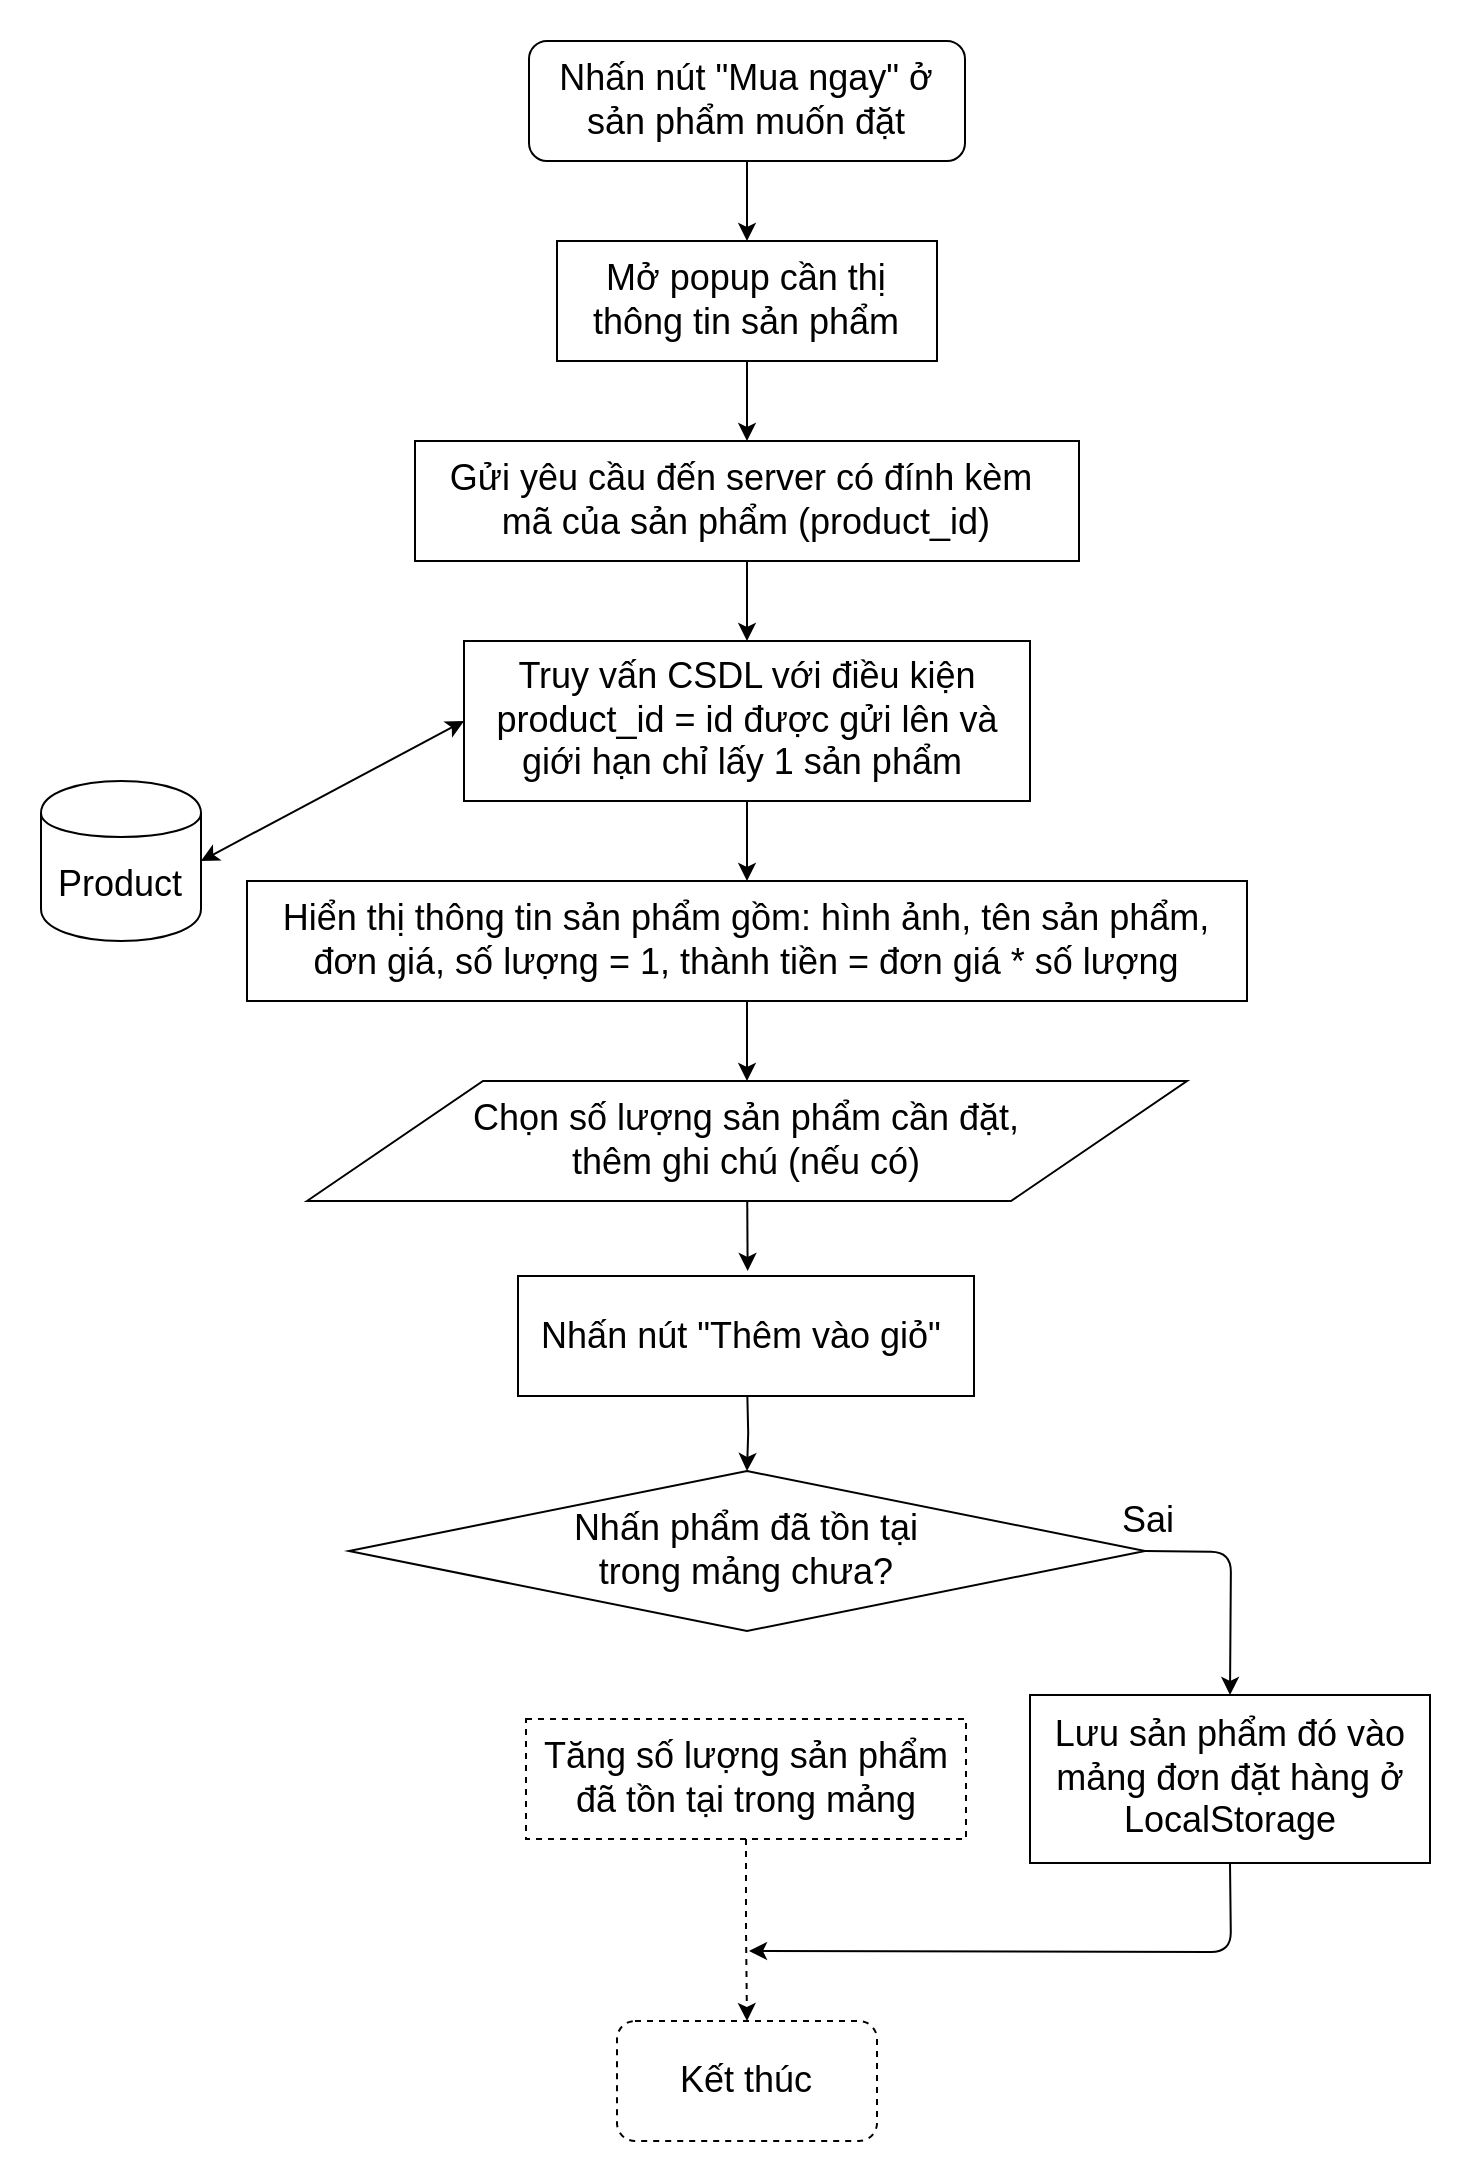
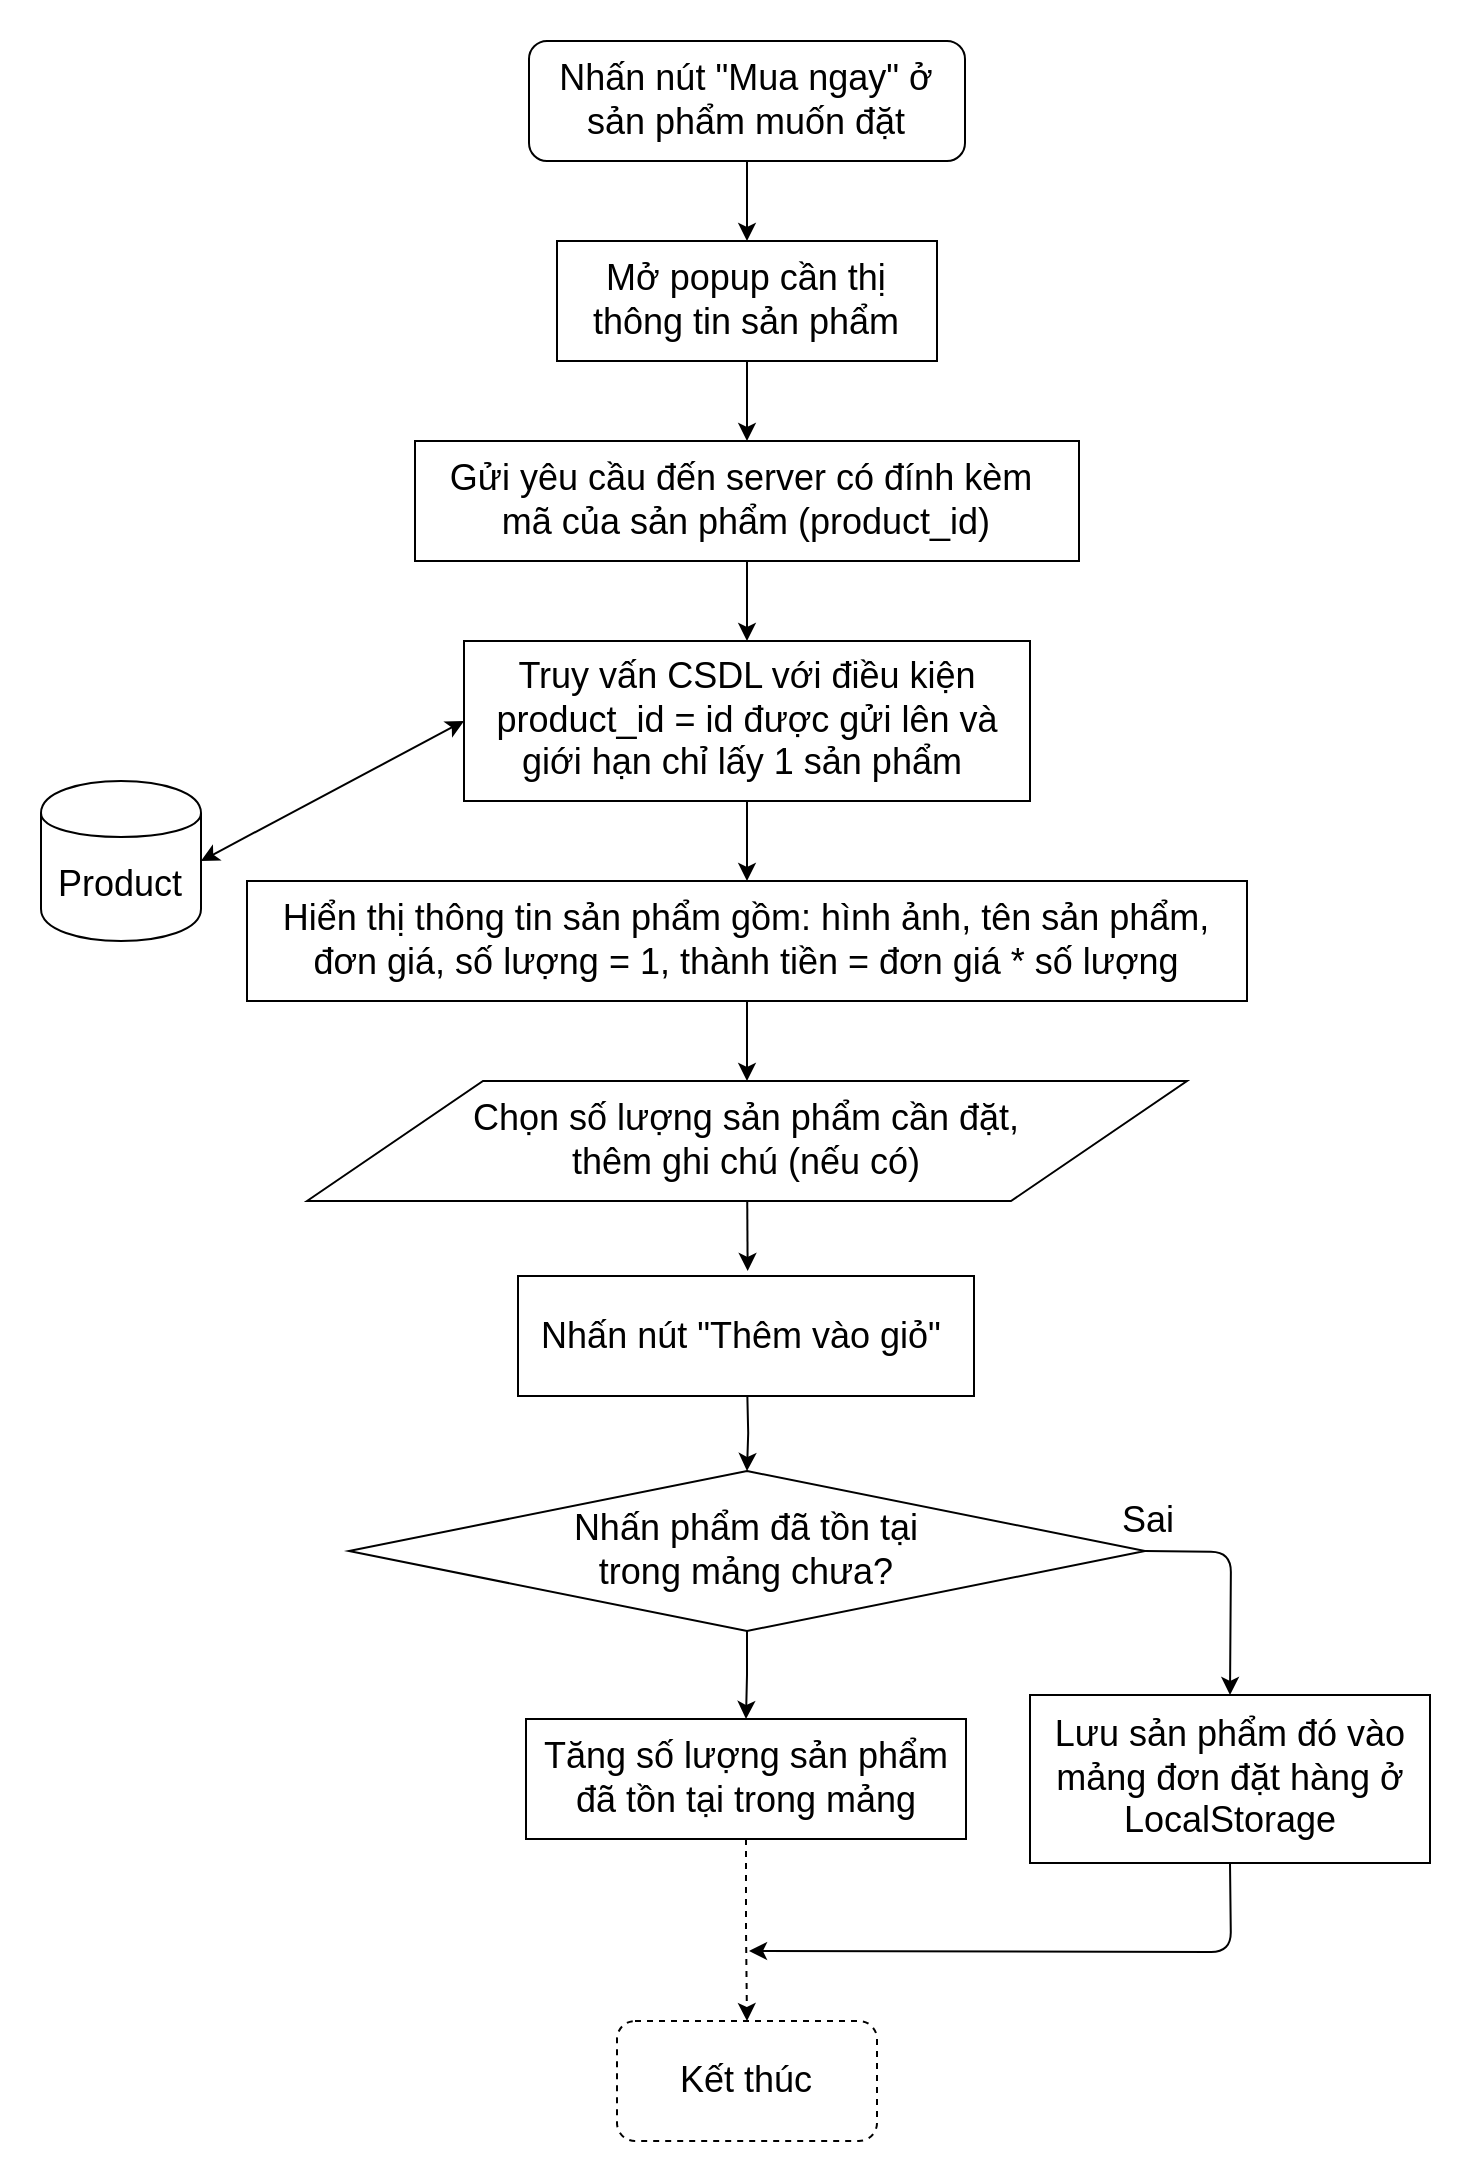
edge "Nhấn phẩm đã tồn tại trong mảng chưa?" -> "Tăng số lượng sản phẩm đã tồn tại trong mảng": added
node "Tăng số lượng sản phẩm đã tồn tại trong mảng": style dashed -> solid
